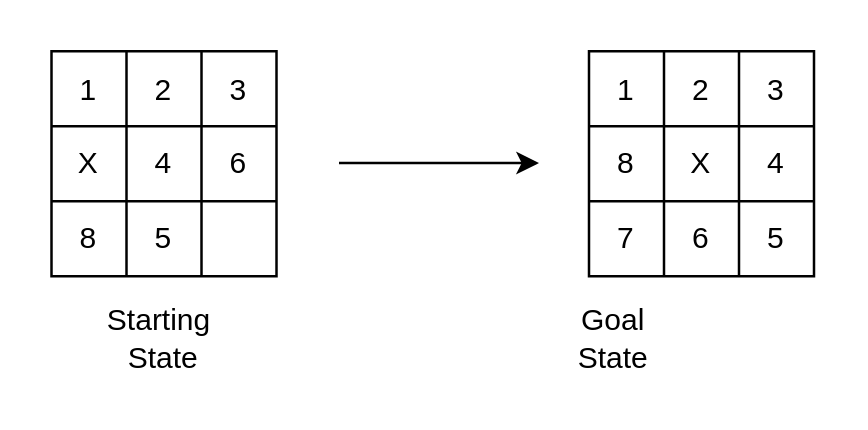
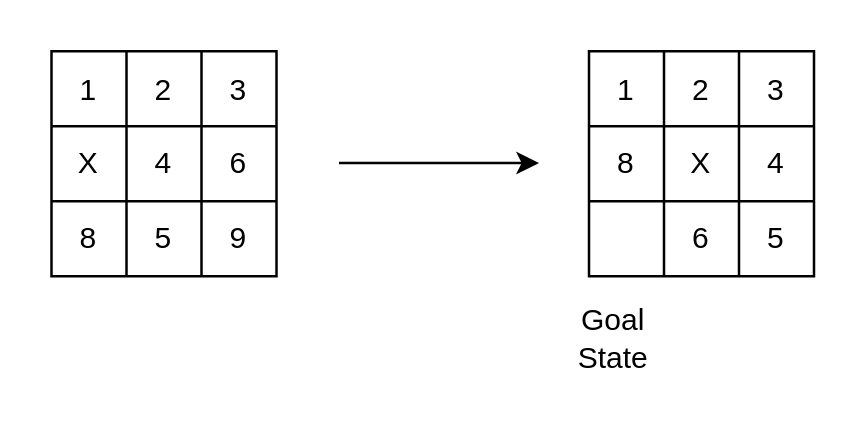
node "9": added
node "7": removed
node "Starting State": removed
